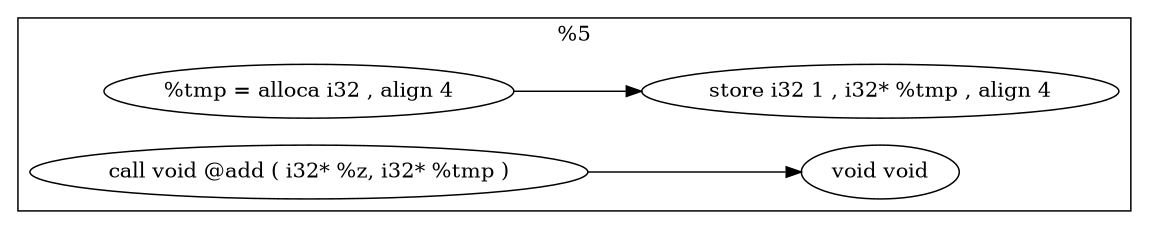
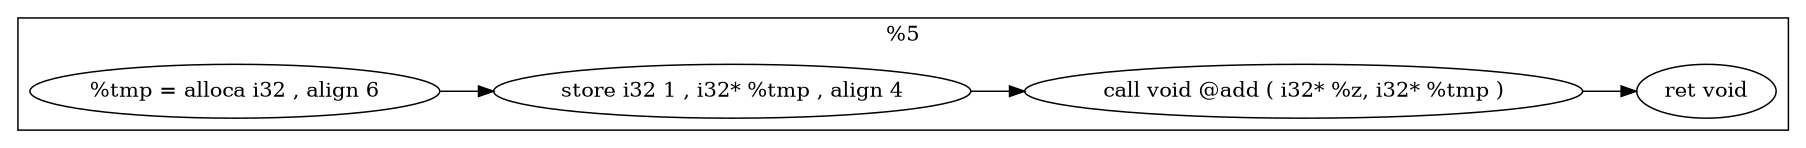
node "%tmp = alloca i32 , align 4": label "%tmp = alloca i32 , align 4" -> "%tmp = alloca i32 , align 6"
edge "store i32 1 , i32* %tmp , align 4" -> "call void @add ( i32* %z, i32* %tmp )": added
node "void void": label "void void" -> "ret void"
